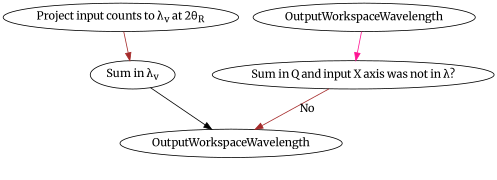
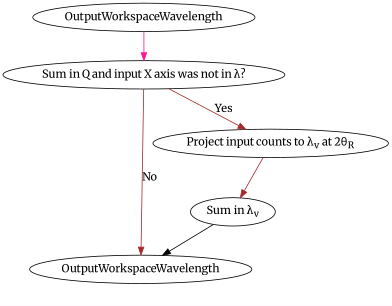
edge "Sum in Q and input X axis was not in λ?" -> "Project input counts to λ": added, label "Yes"
